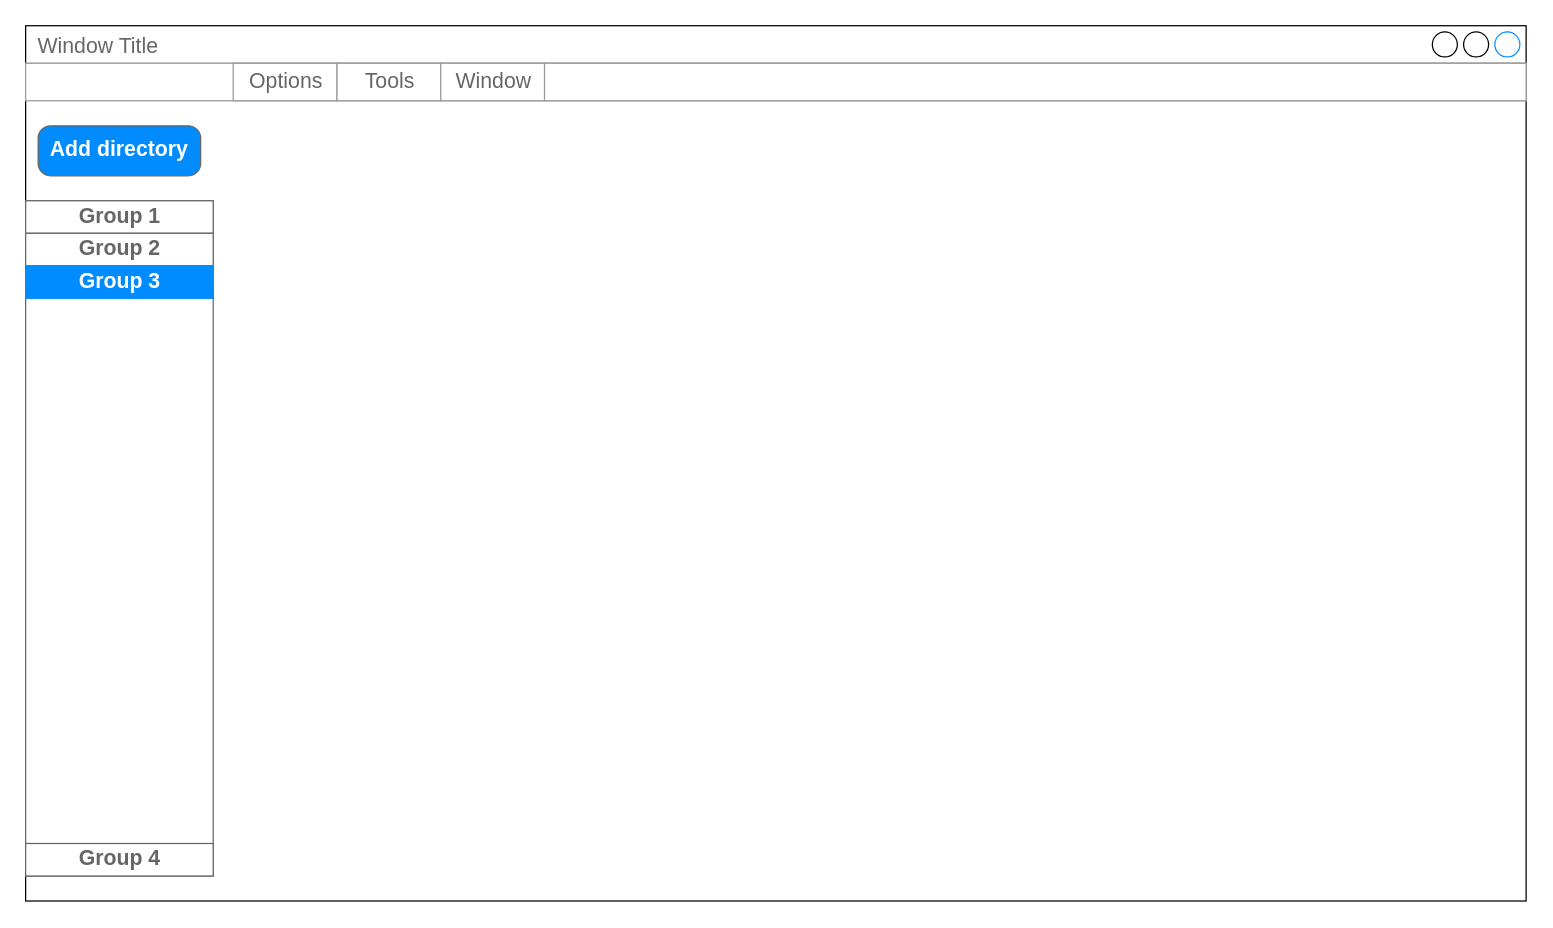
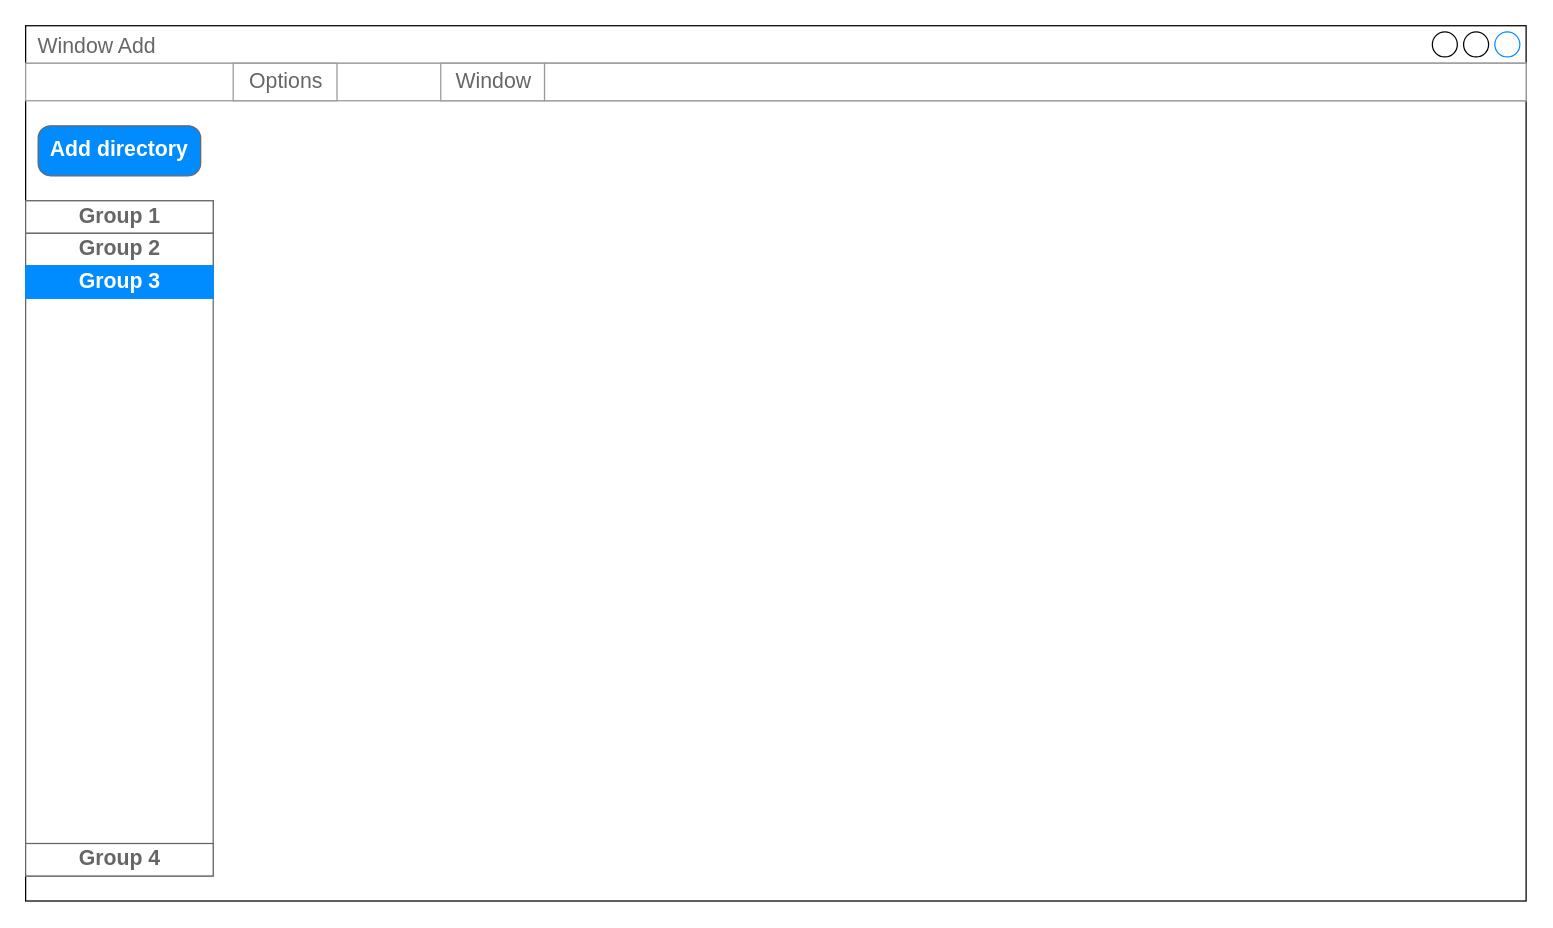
node "Window Title": label "Window Title" -> "Window Add"
node "Tools": removed
